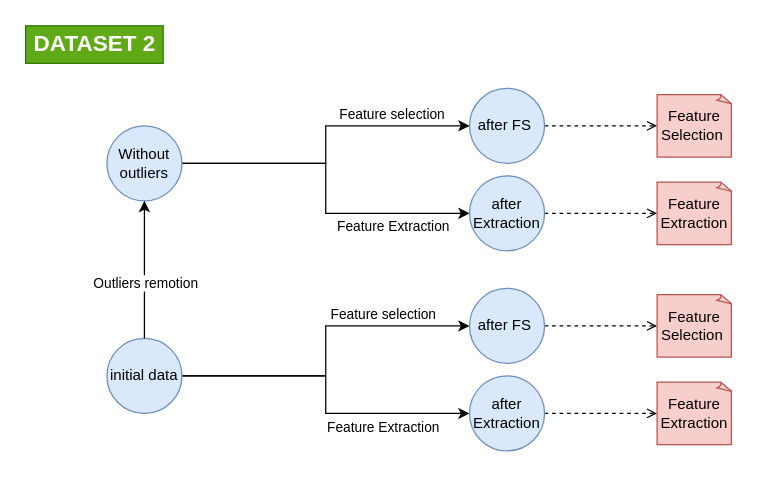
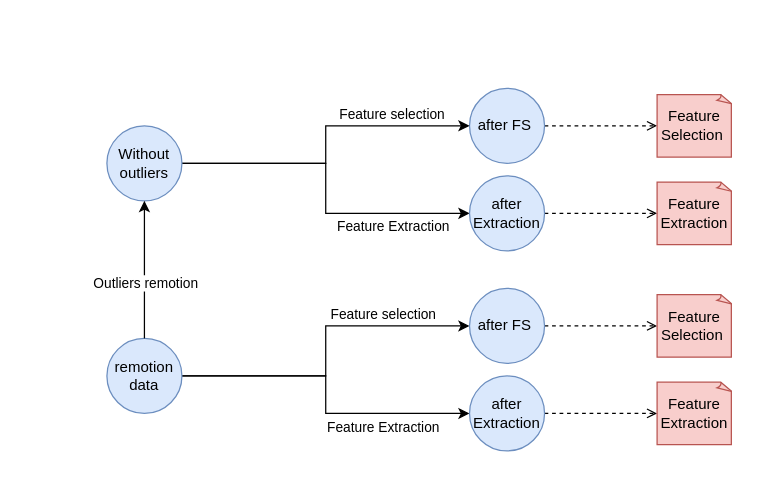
node "DATASET 2": removed
node "initial data": label "initial data" -> "remotion data"
